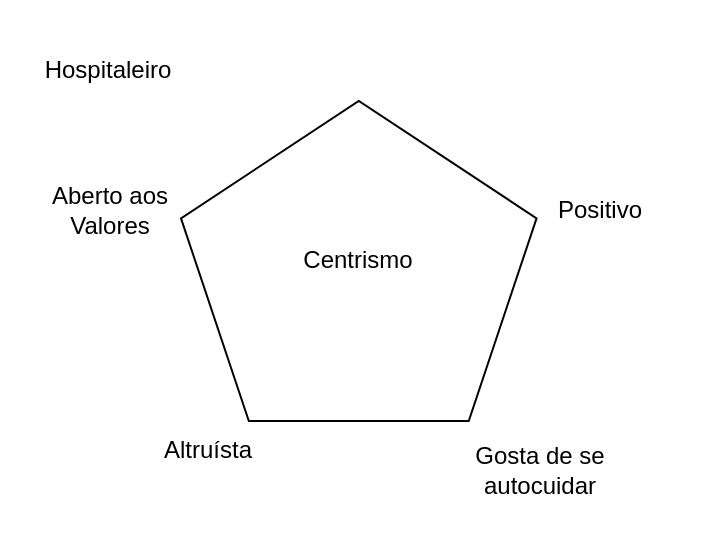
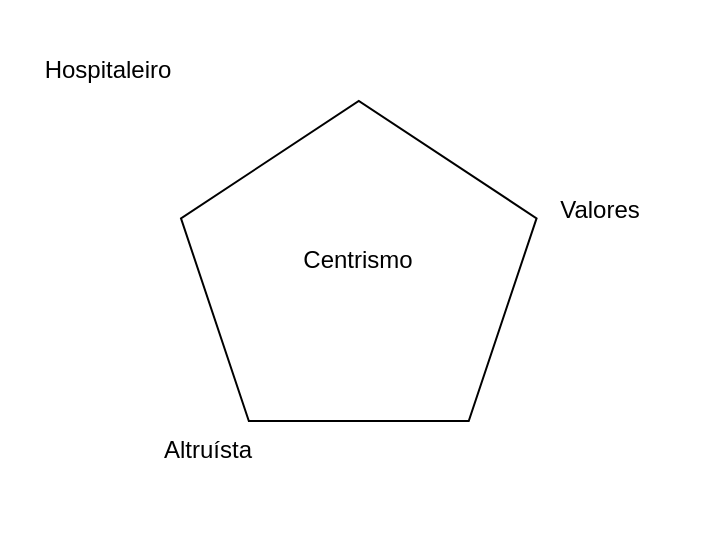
node "Aberto aos Valores": removed
node "Positivo": label "Positivo" -> "Valores"
node "Gosta de se autocuidar": removed
